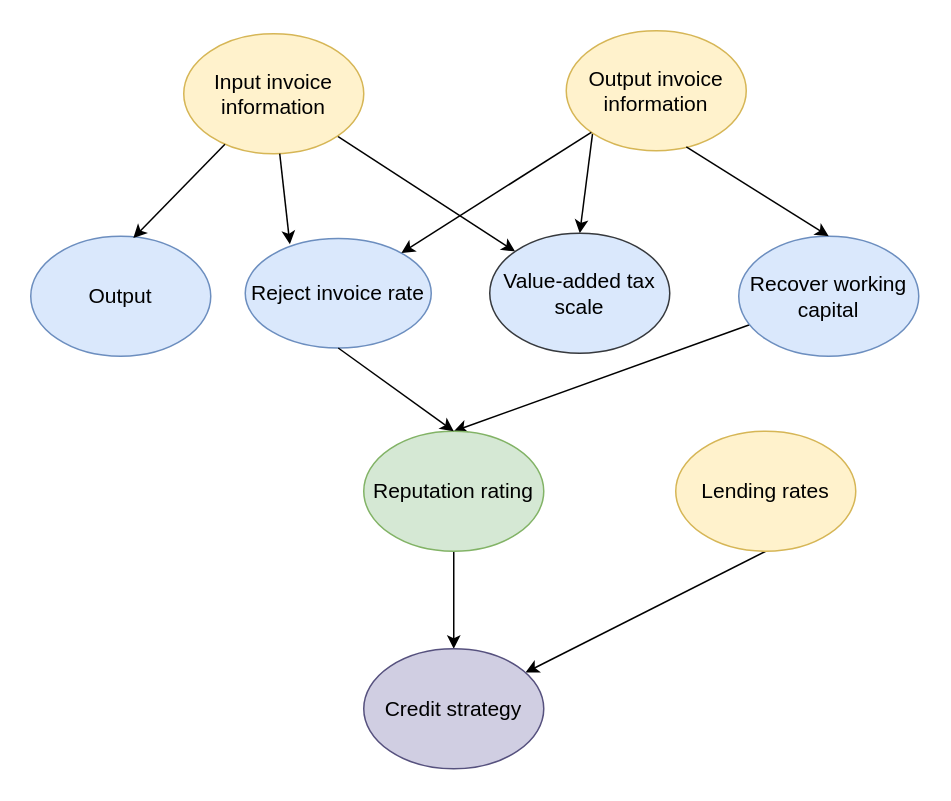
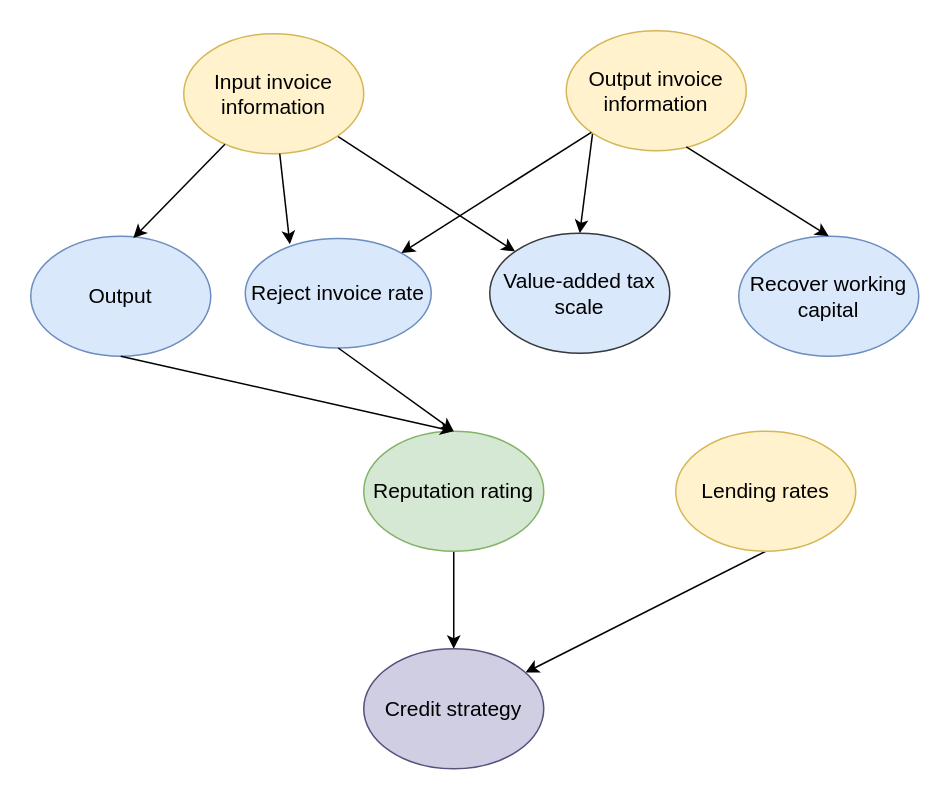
edge "Recover working capital" -> "Reputation rating": removed
edge "Output" -> "Reputation rating": added
